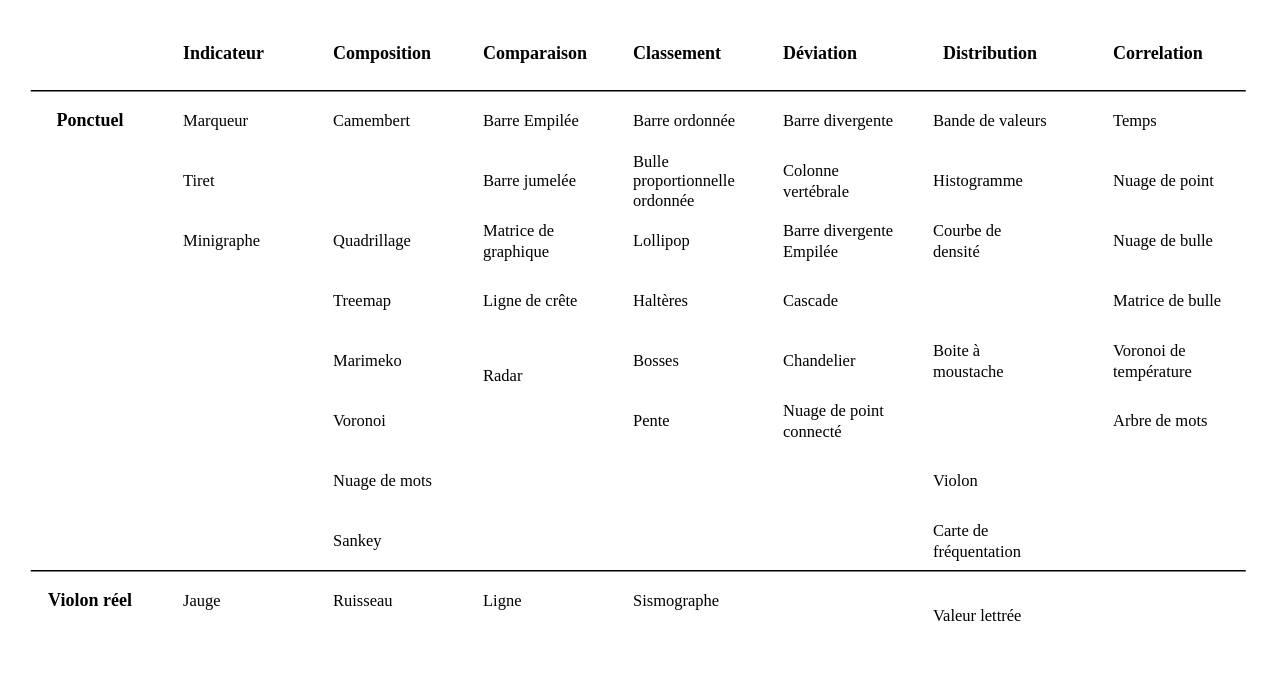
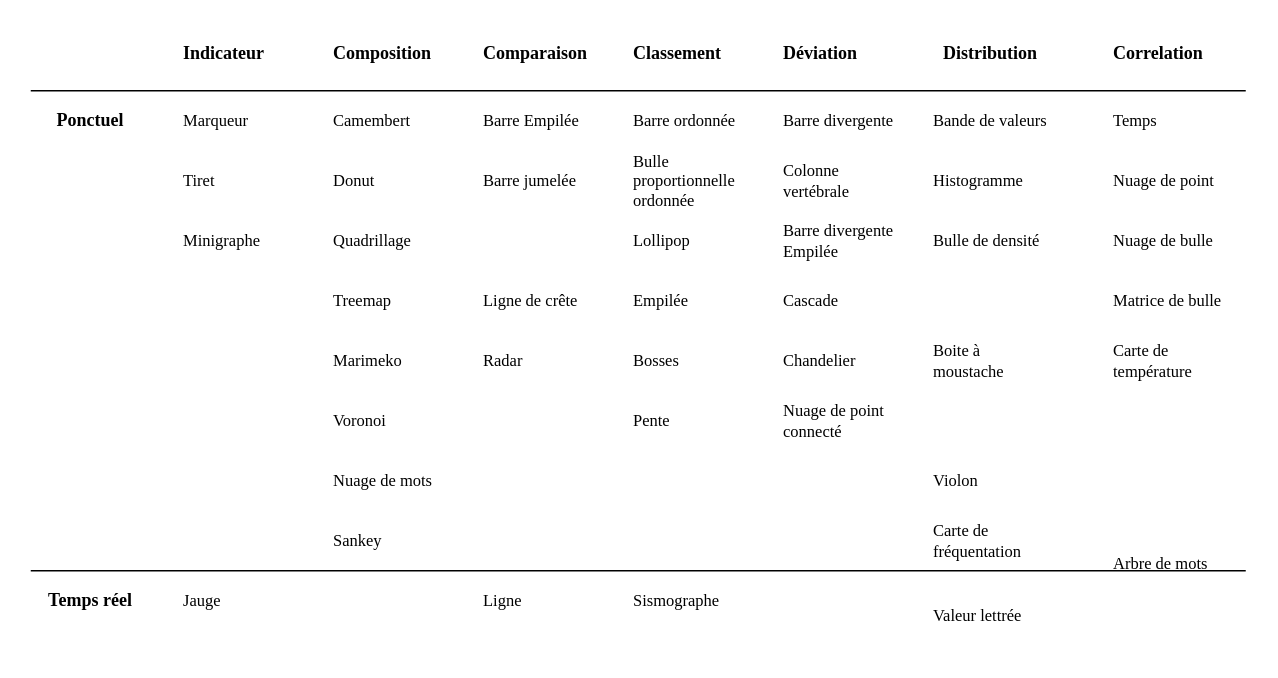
node "Donut": added
node "Matrice de graphique": removed
node "Courbe de densité": label "Courbe de densité" -> "Bulle de densité"
node "Haltères": label "Haltères" -> "Empilée"
node "Voronoi de température": label "Voronoi de température" -> "Carte de température"
node "Radar": moved (541, 376) -> (541, 361)
node "Arbre de mots": moved (1171, 421) -> (1171, 563)
node "Violon réel": label "Violon réel" -> "Temps réel"
node "Ruisseau": removed
